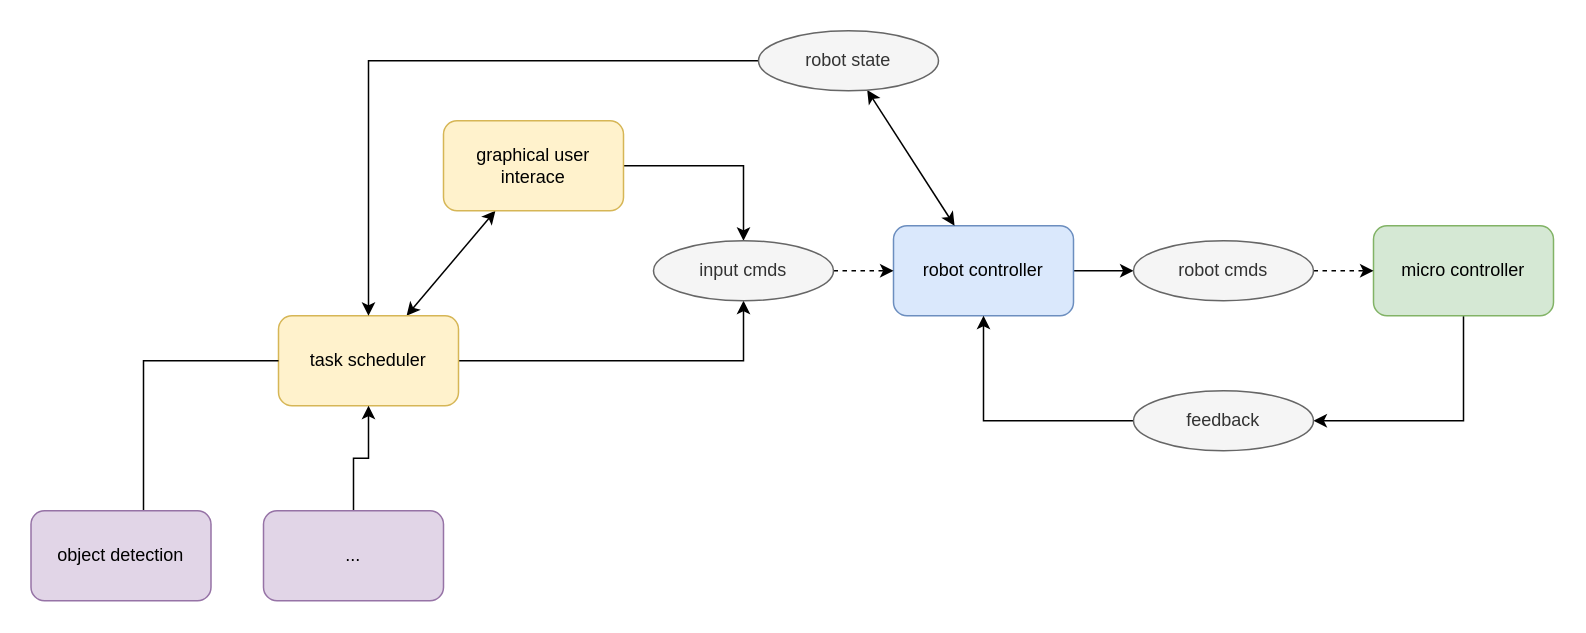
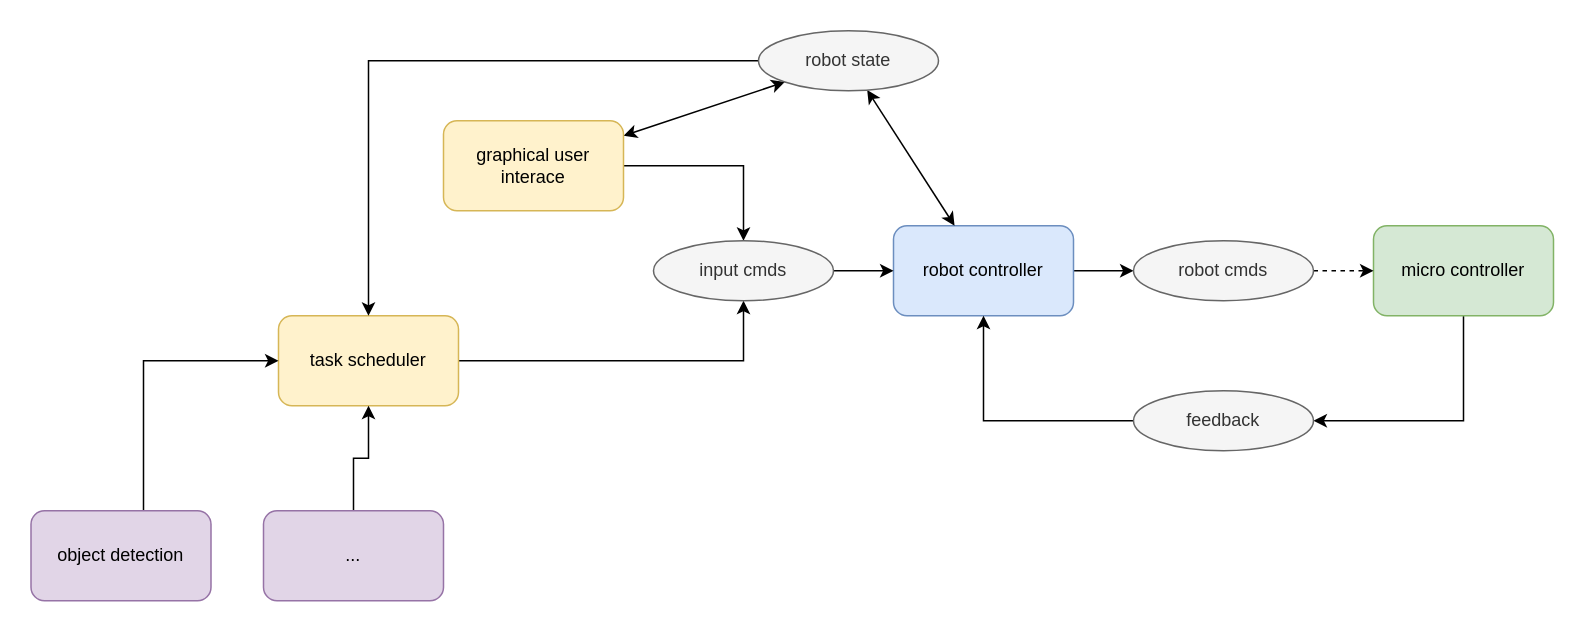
edge "graphical user interace" -- "task scheduler": now "graphical user interace" -- "robot state"
edge "input cmds" -> "robot controller": style dashed -> solid
edge "task scheduler" -- "object detection": arrowhead none -> classic
